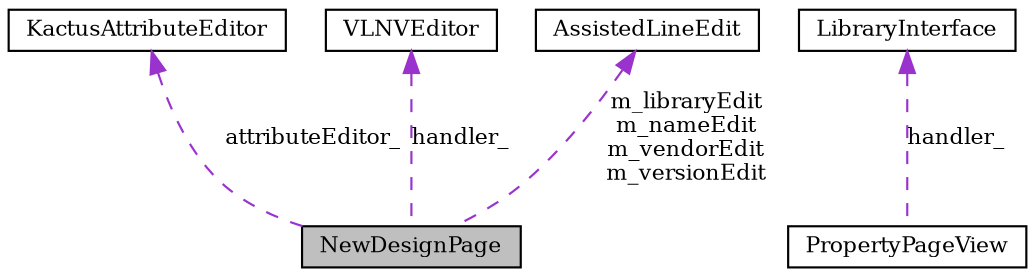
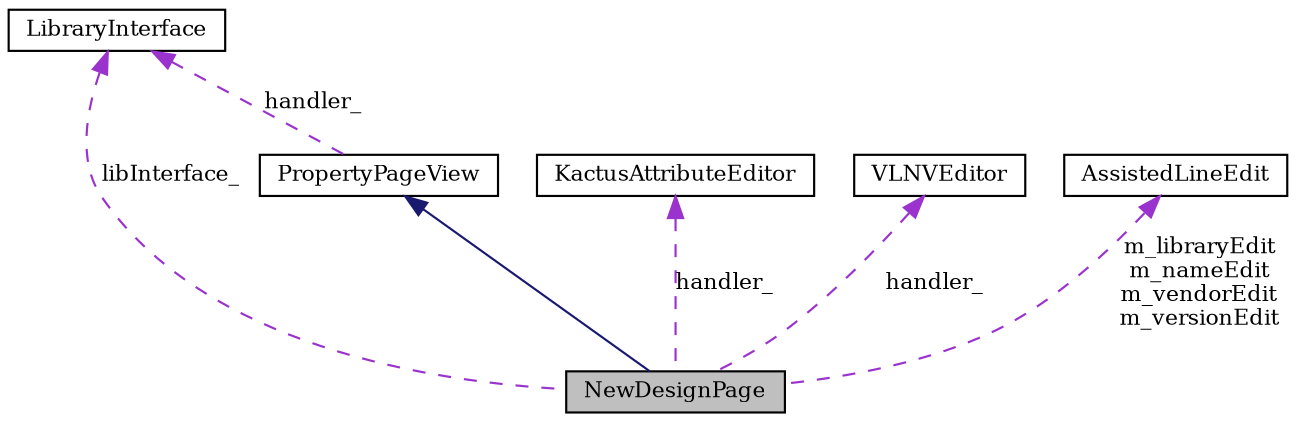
edge "NewDesignPage" -> "KactusAttributeEditor": label "attributeEditor_" -> "handler_"
edge "NewDesignPage" -> "PropertyPageView": added
edge "NewDesignPage" -> "LibraryInterface": added, label "libInterface_"
